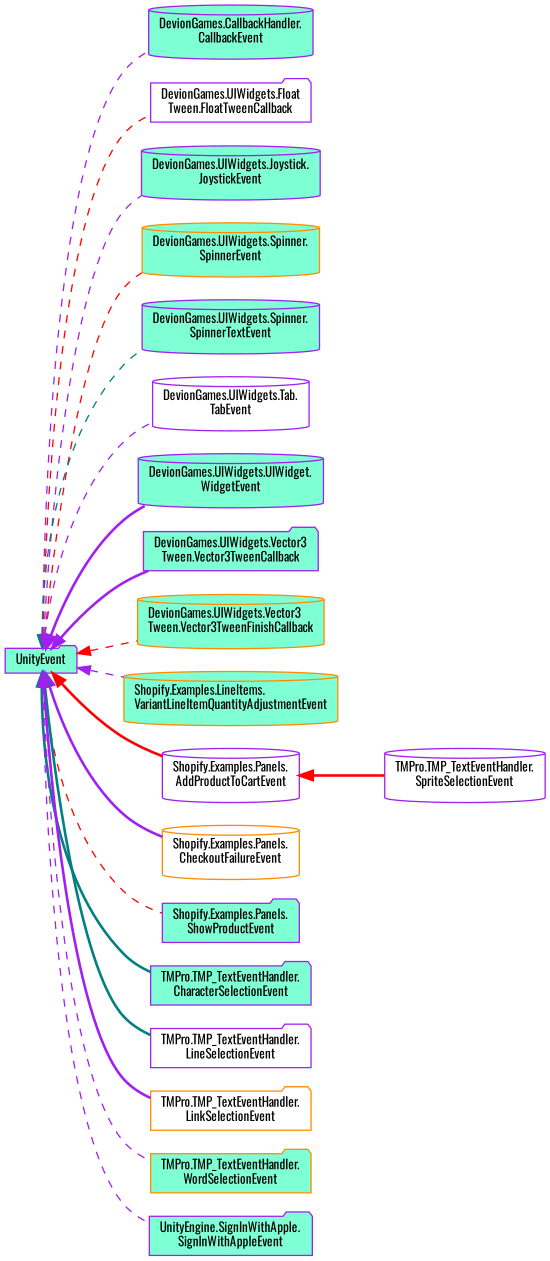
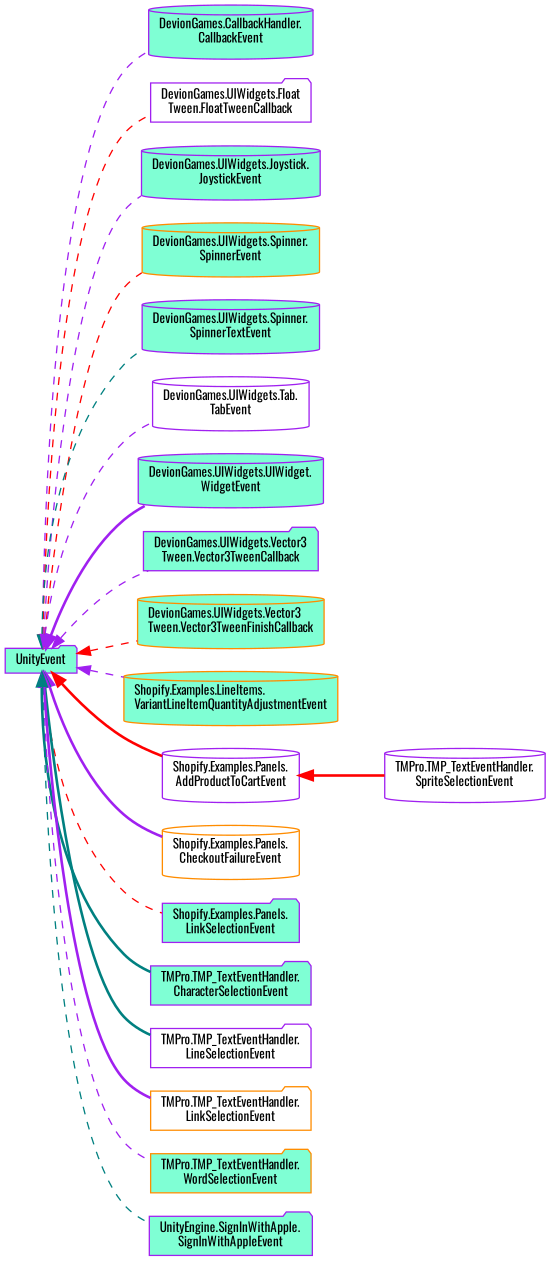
edge "DevionGames.UIWidgets.Vector3 Tween.Vector3TweenCallback" -> "UnityEvent": style bold -> dashed
node "Shopify.Examples.Panels. ShowProductEvent": label "Shopify.Examples.Panels. ShowProductEvent" -> "Shopify.Examples.Panels. LinkSelectionEvent"
edge "UnityEngine.SignInWithApple. SignInWithAppleEvent" -> "UnityEvent": color purple -> teal
